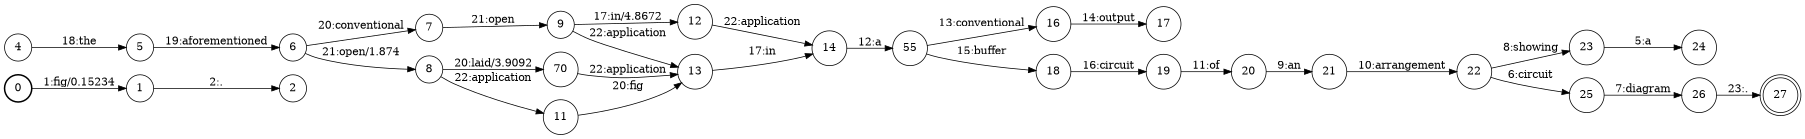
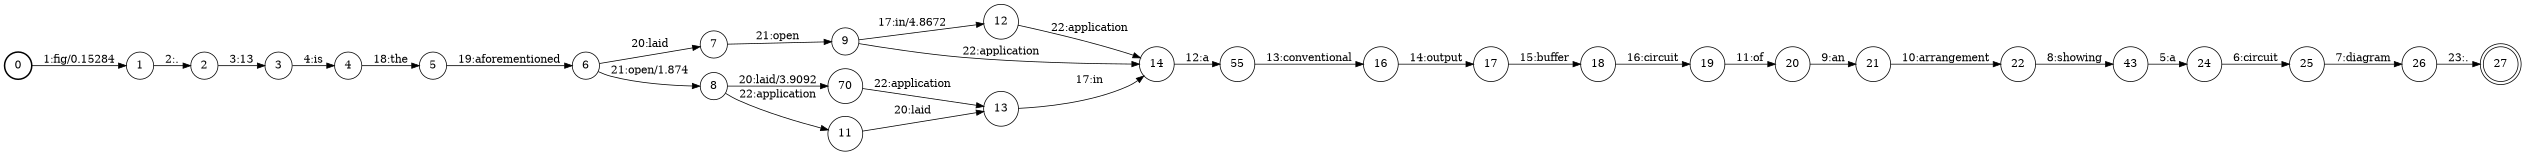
edge "6" -> "7": label "20:conventional" -> "20:laid"
node "23": label "23" -> "43"
edge "9" -> "13": now "9" -> "14"
edge "55" -> "18": now "17" -> "18"
node "3": added
edge "0" -> "1": label "1:fig/0.15234" -> "1:fig/0.15284"
edge "11" -> "13": label "20:fig" -> "20:laid"
edge "22" -> "25": now "24" -> "25"
